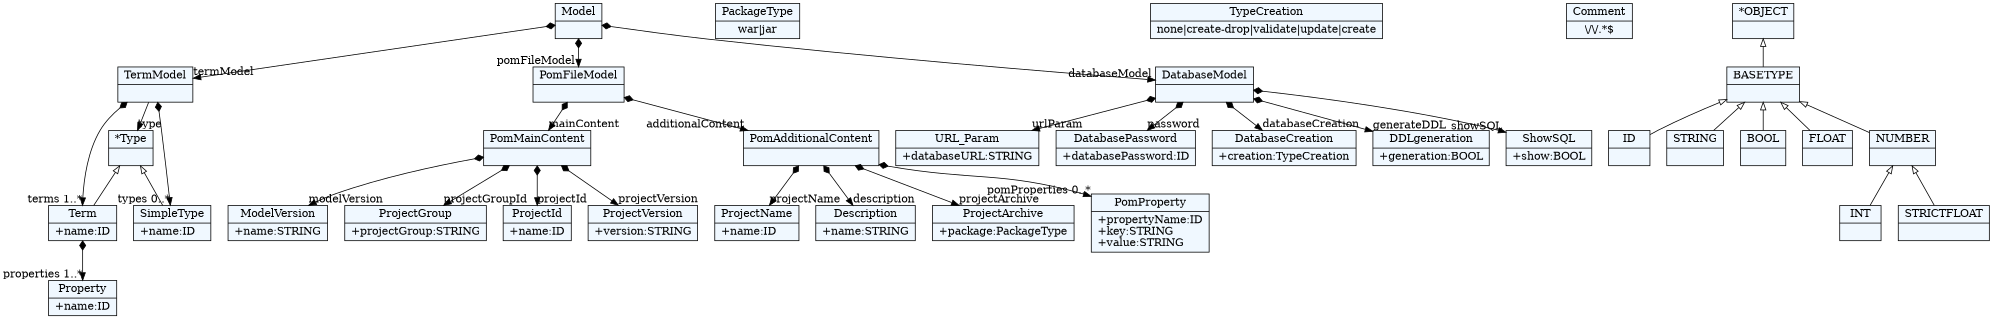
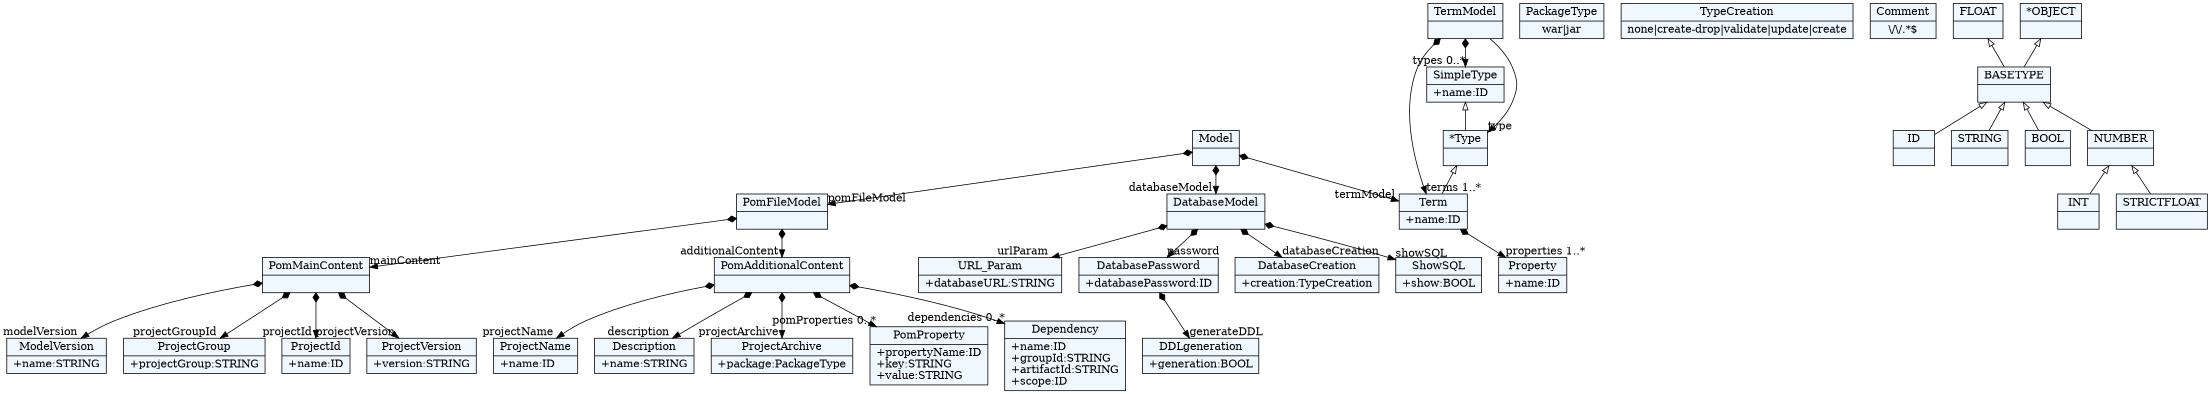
edge "Model" -- "TermModel": now "Model" -- "Term"
edge "DatabaseModel" -- "DDLgeneration": now "DatabasePassword" -- "DDLgeneration"
edge "FLOAT" -> "BASETYPE": reversed
edge "SimpleType" -> "*Type": reversed
node "Dependency": added
